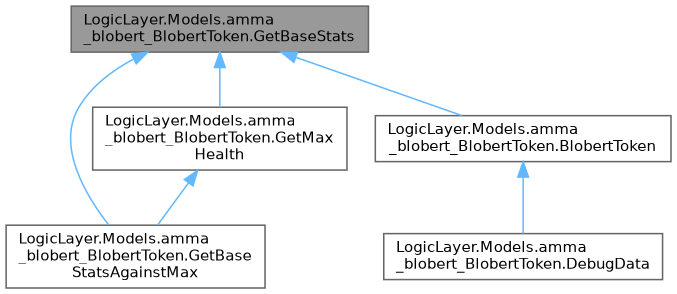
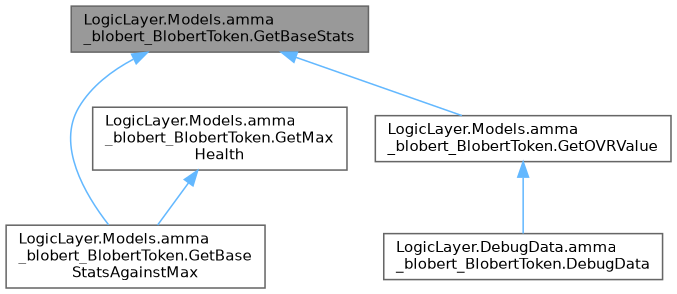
edge "LogicLayer.Models.amma _blobert_BlobertToken.GetMax Health" -> "LogicLayer.Models.amma _blobert_BlobertToken.GetBaseStats": removed
node "LogicLayer.Models.amma _blobert_BlobertToken.BlobertToken": label "LogicLayer.Models.amma _blobert_BlobertToken.BlobertToken" -> "LogicLayer.Models.amma _blobert_BlobertToken.GetOVRValue"
node "LogicLayer.Models.amma _blobert_BlobertToken.DebugData": label "LogicLayer.Models.amma _blobert_BlobertToken.DebugData" -> "LogicLayer.DebugData.amma _blobert_BlobertToken.DebugData"
